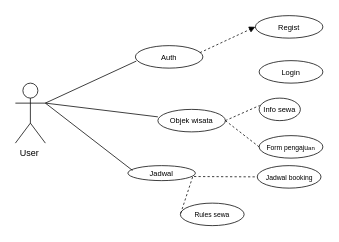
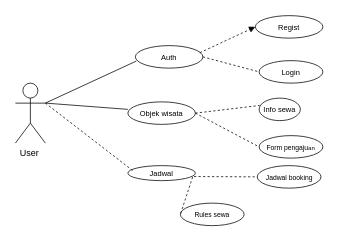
edge "Auth" -- "Login": added
node "Objek wisata": moved (192, 120) -> (162, 113)
edge "User" -- "Jadwal": style solid -> dashed
